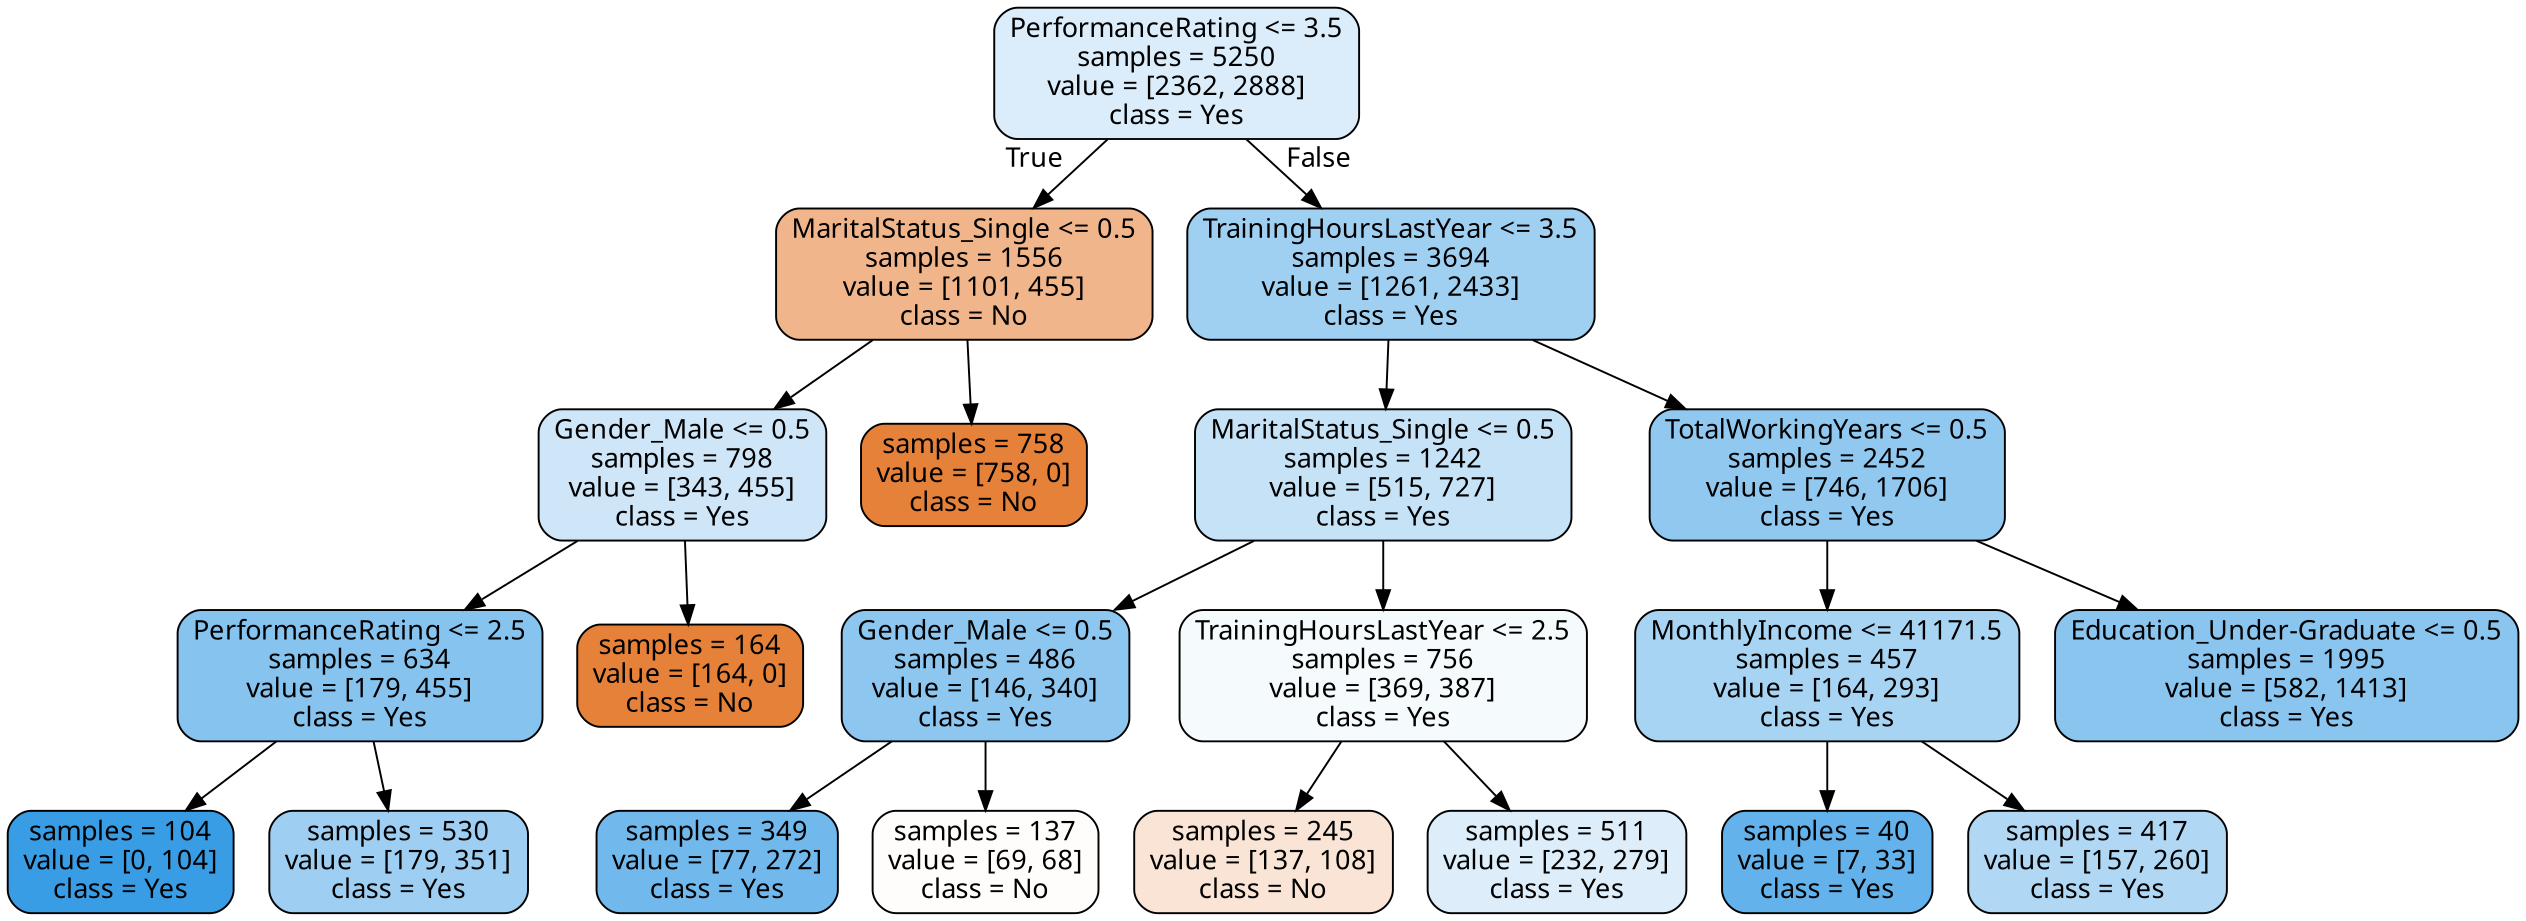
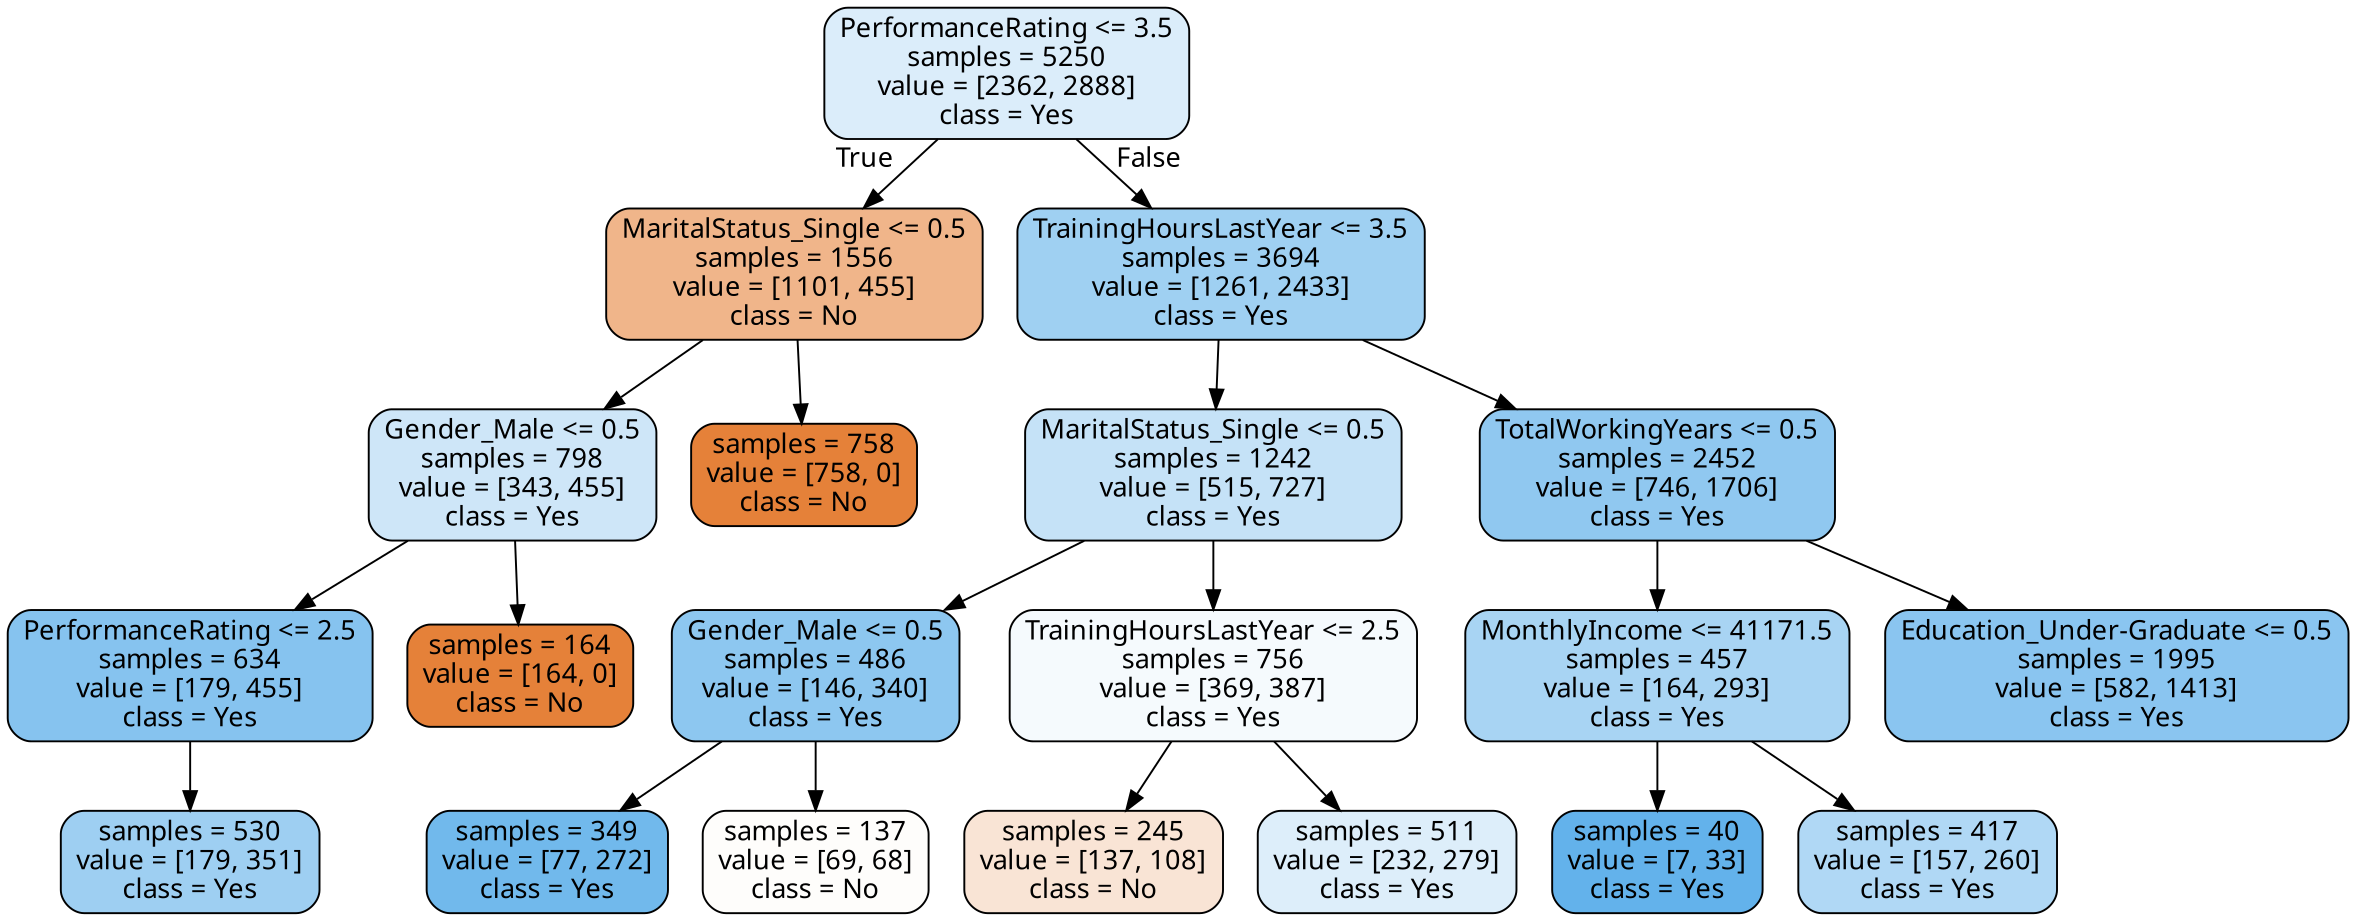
node "samples = 104 value = [0, 104] class = Yes": removed
